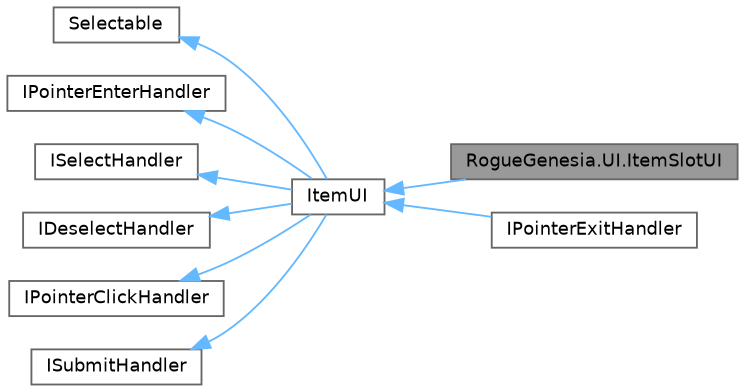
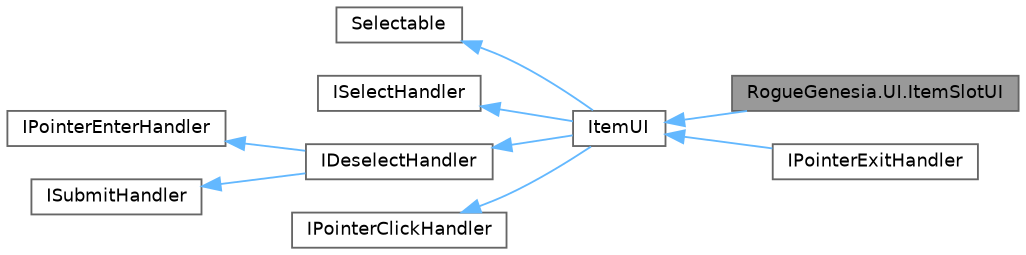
edge "ItemUI" -> "IPointerEnterHandler": now "IDeselectHandler" -> "IPointerEnterHandler"
edge "ItemUI" -> "ISubmitHandler": now "IDeselectHandler" -> "ISubmitHandler"
